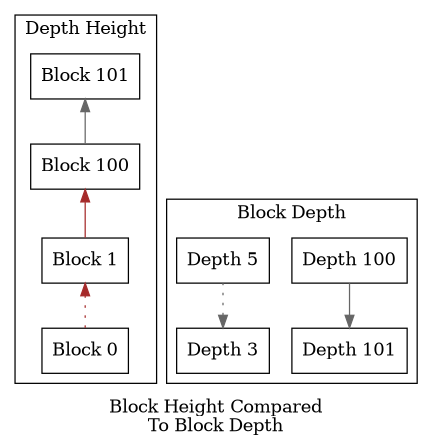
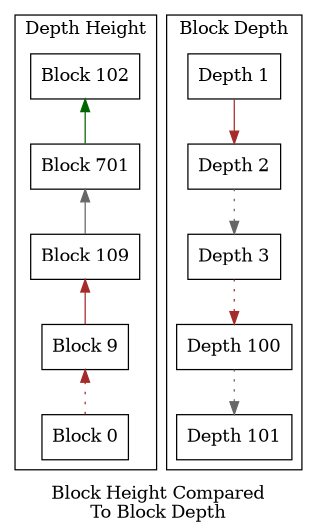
node "Block 102": added
node "Block 101": label "Block 101" -> "Block 701"
node "Depth 1": added
node "Block 100": label "Block 100" -> "Block 109"
node "Block 1": label "Block 1" -> "Block 9"
node "Depth 5": label "Depth 5" -> "Depth 2"
edge "Depth 3" -> "Depth 100": added
edge "Depth 100" -> "Depth 101": style solid -> dotted
